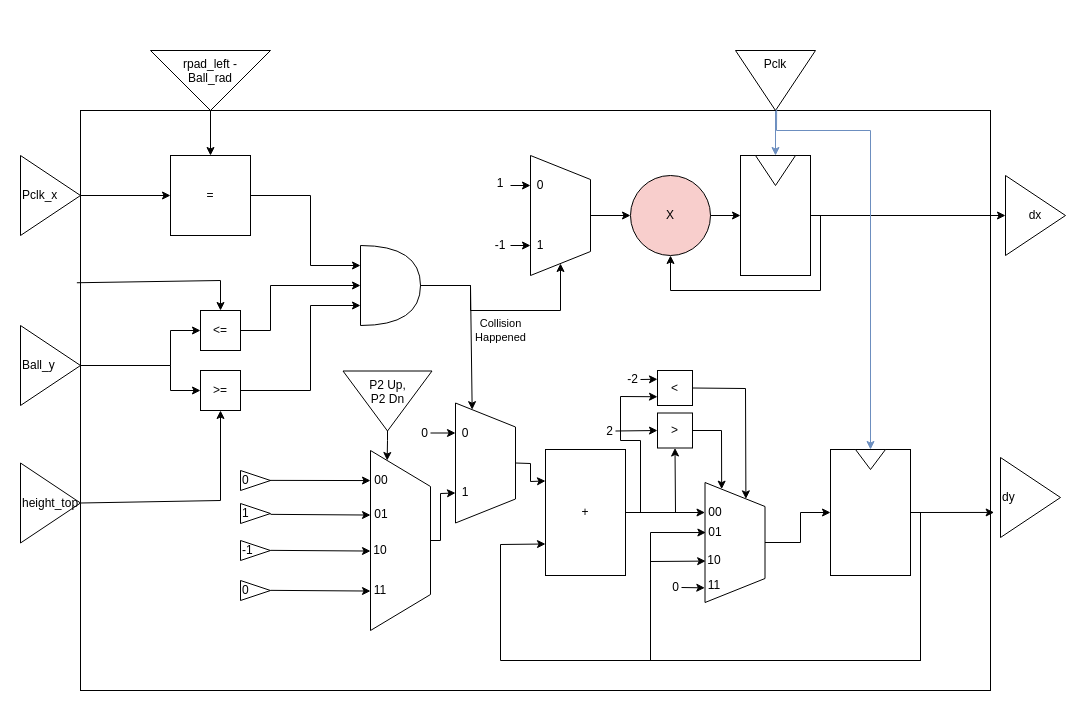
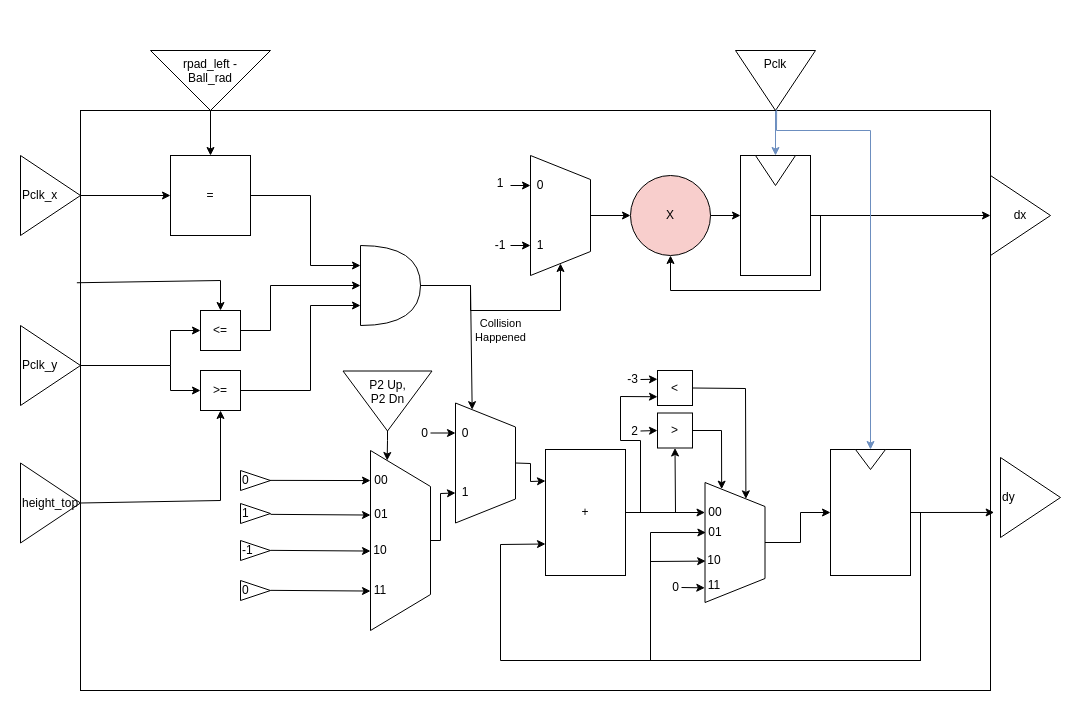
node "dx": moved (1036, 216) -> (1021, 216)
node "Ball_y": label "Ball_y" -> "Pclk_y"
node "-2": label "-2" -> "-3"
node "2": moved (596, 431) -> (621, 431)
